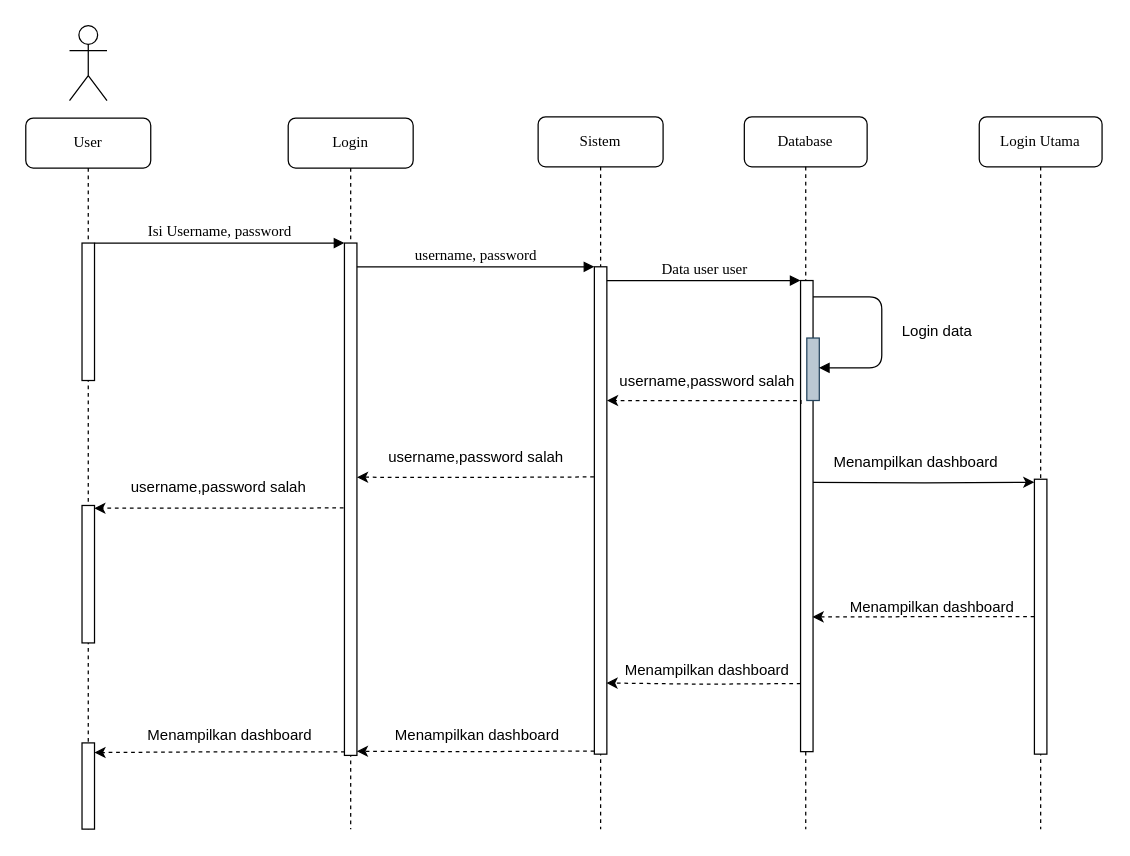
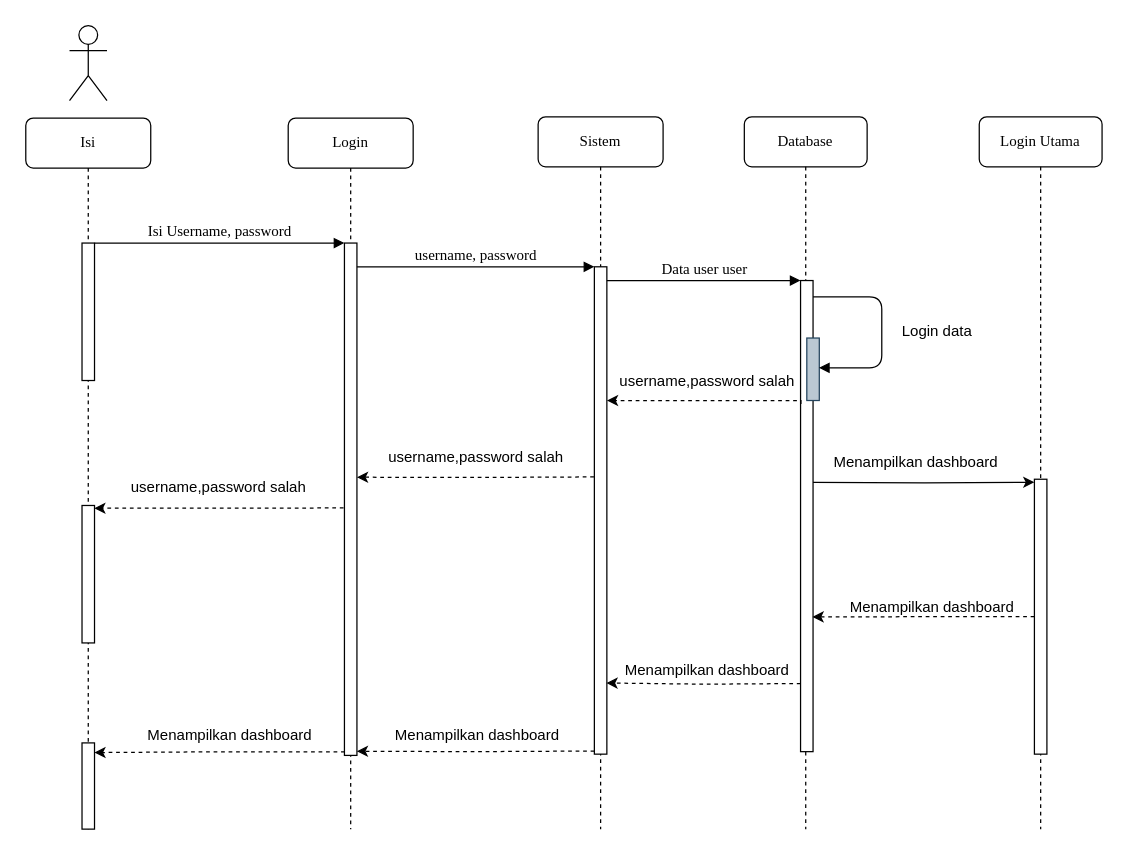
node "User": label "User" -> "Isi"
